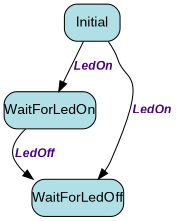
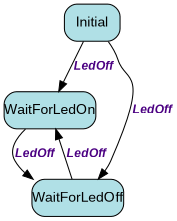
edge "Initial" -> "WaitForLedOn": label "LedOn" -> "LedOff"
edge "Initial" -> "WaitForLedOff": label "LedOn" -> "LedOff"
edge "WaitForLedOff" -> "WaitForLedOn": added, label "LedOff"
